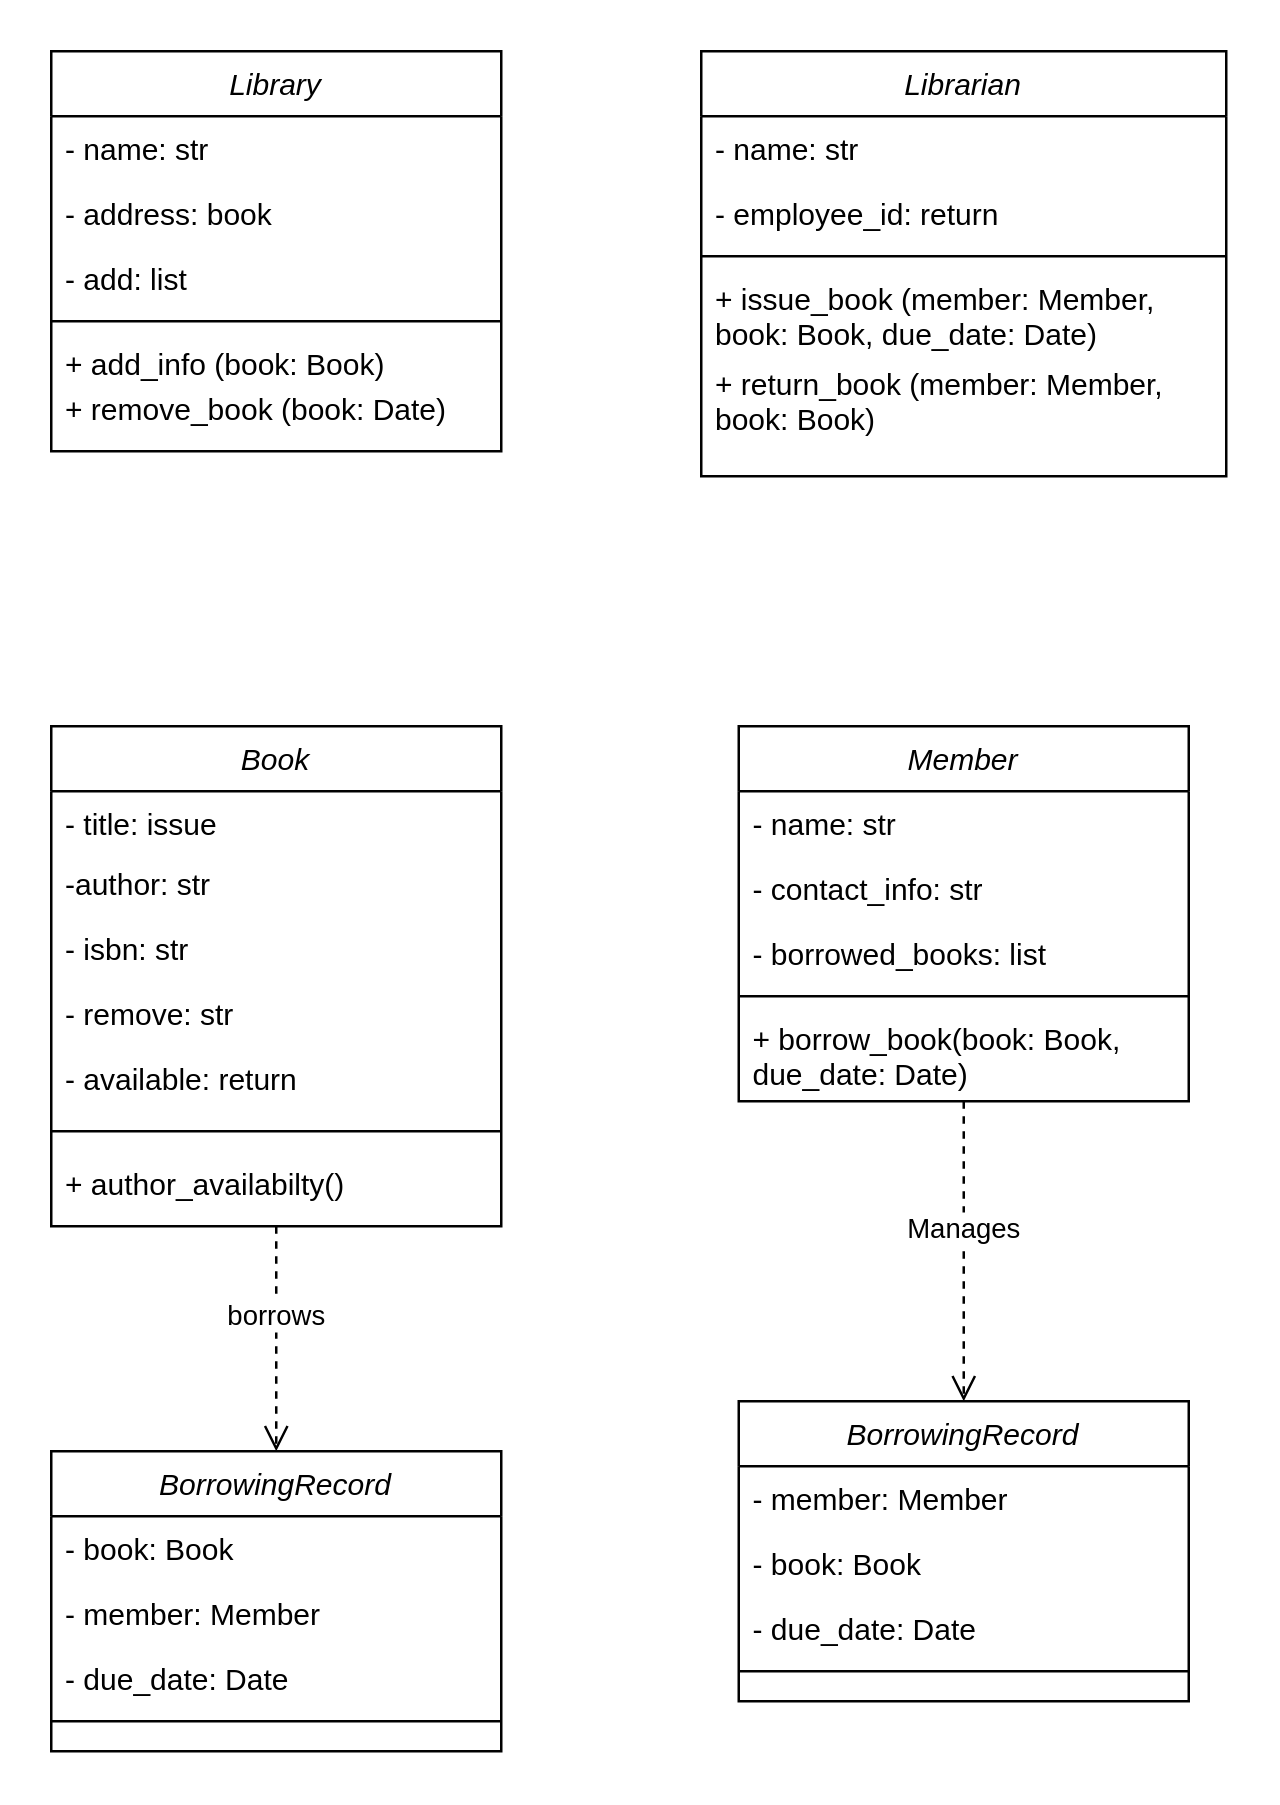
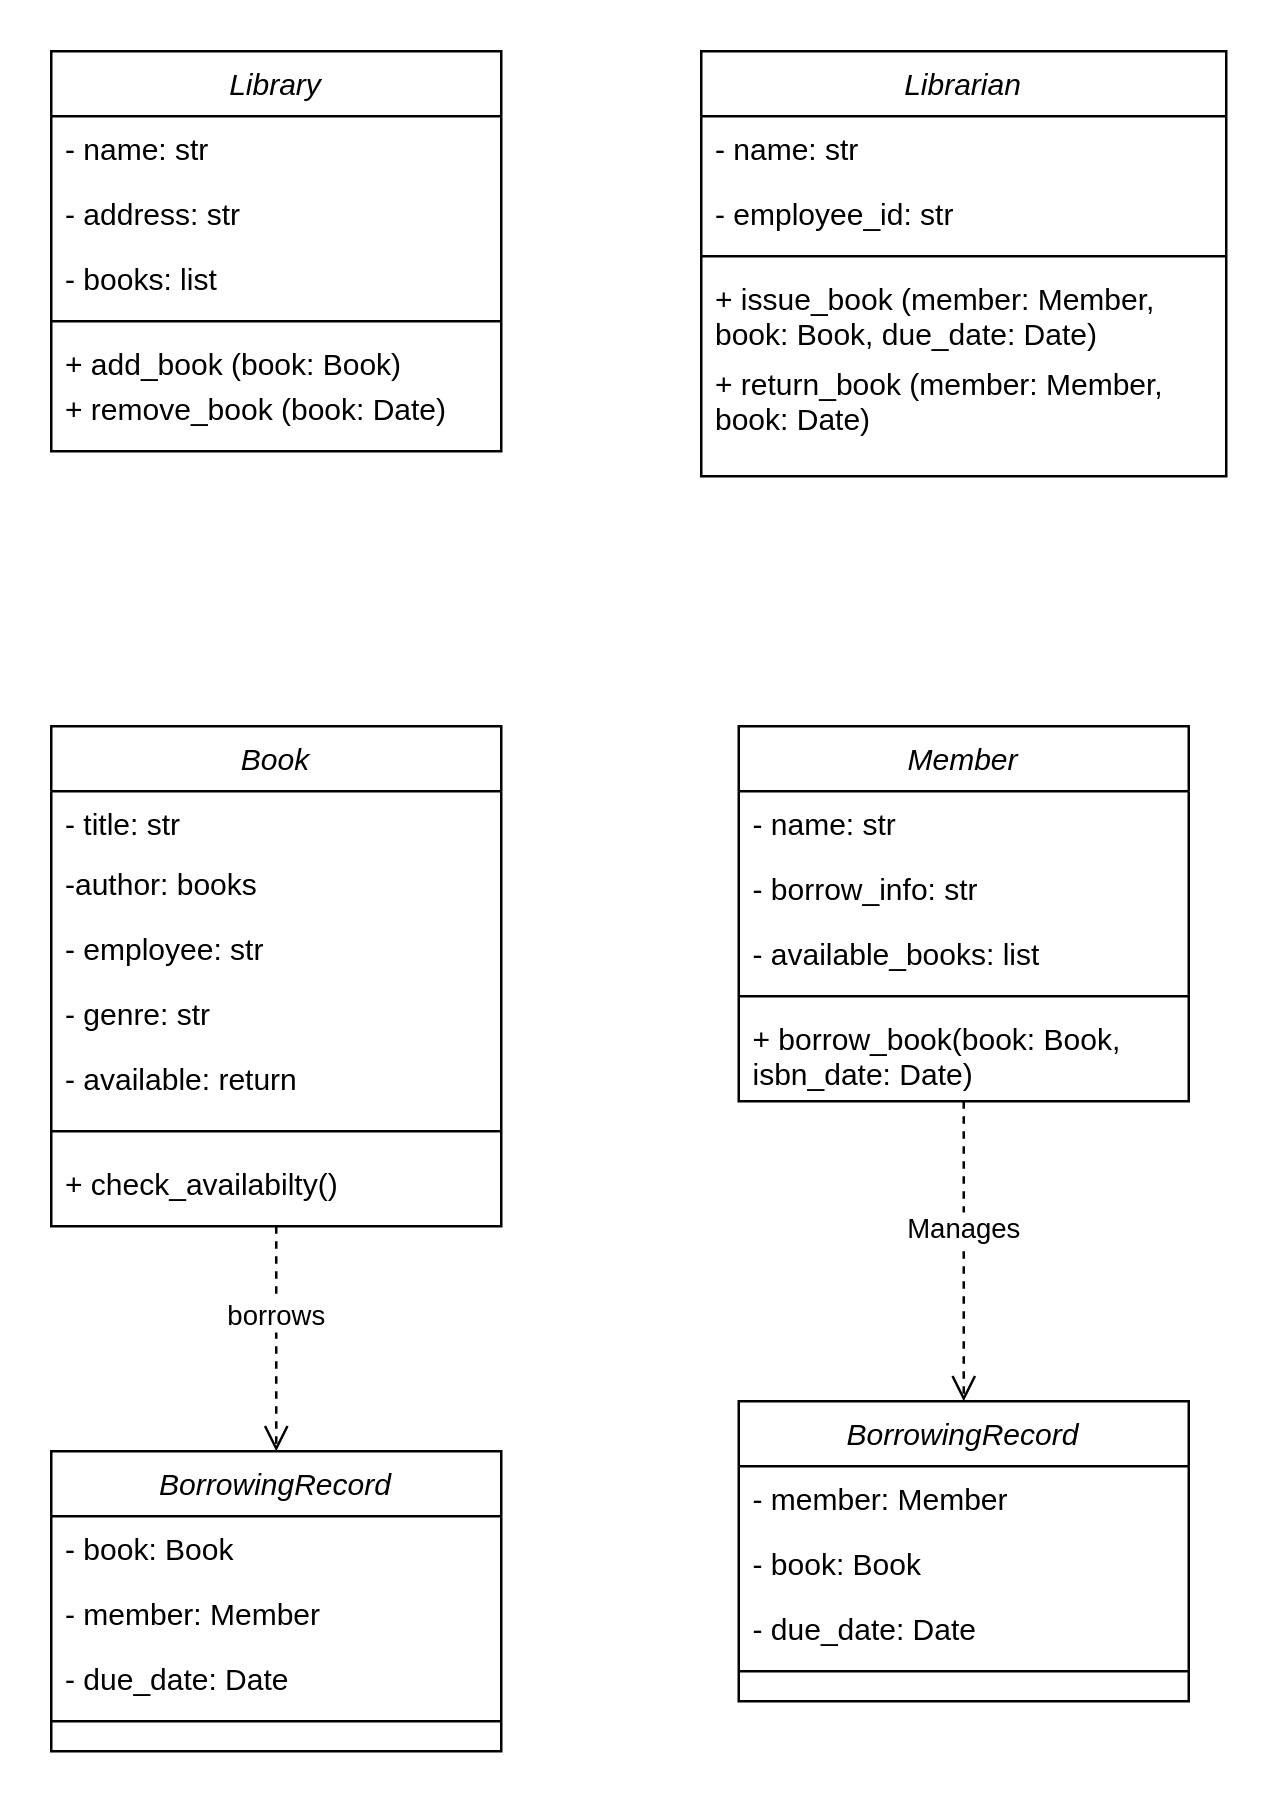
node "- address: book": label "- address: book" -> "- address: str"
node "- employee_id: return": label "- employee_id: return" -> "- employee_id: str"
node "- add: list": label "- add: list" -> "- books: list"
node "+ add_info (book: Book)": label "+ add_info (book: Book)" -> "+ add_book (book: Book)"
node "+ return_book (member: Member, book: Book)": label "+ return_book (member: Member, book: Book)" -> "+ return_book (member: Member, book: Date)"
node "- title: issue": label "- title: issue" -> "- title: str"
node "-author: str": label "-author: str" -> "-author: books"
node "- contact_info: str": label "- contact_info: str" -> "- borrow_info: str"
node "- isbn: str": label "- isbn: str" -> "- employee: str"
node "- borrowed_books: list": label "- borrowed_books: list" -> "- available_books: list"
node "- remove: str": label "- remove: str" -> "- genre: str"
node "+ borrow_book(book: Book, due_date: Date)": label "+ borrow_book(book: Book, due_date: Date)" -> "+ borrow_book(book: Book, isbn_date: Date)"
node "+ author_availabilty()": label "+ author_availabilty()" -> "+ check_availabilty()"
